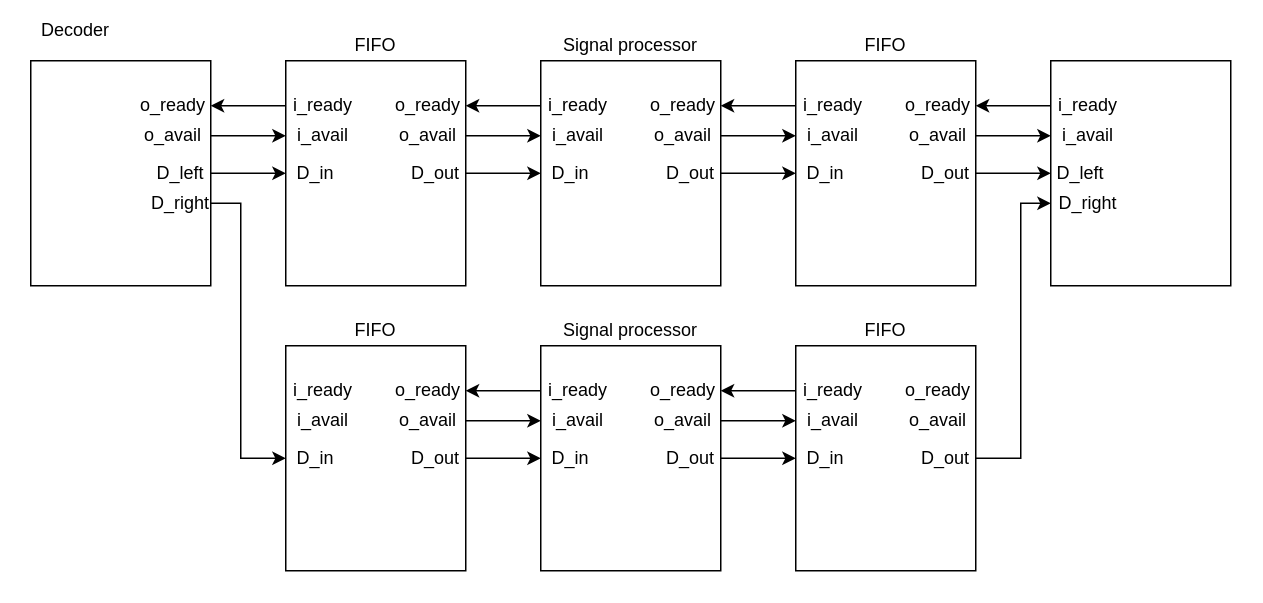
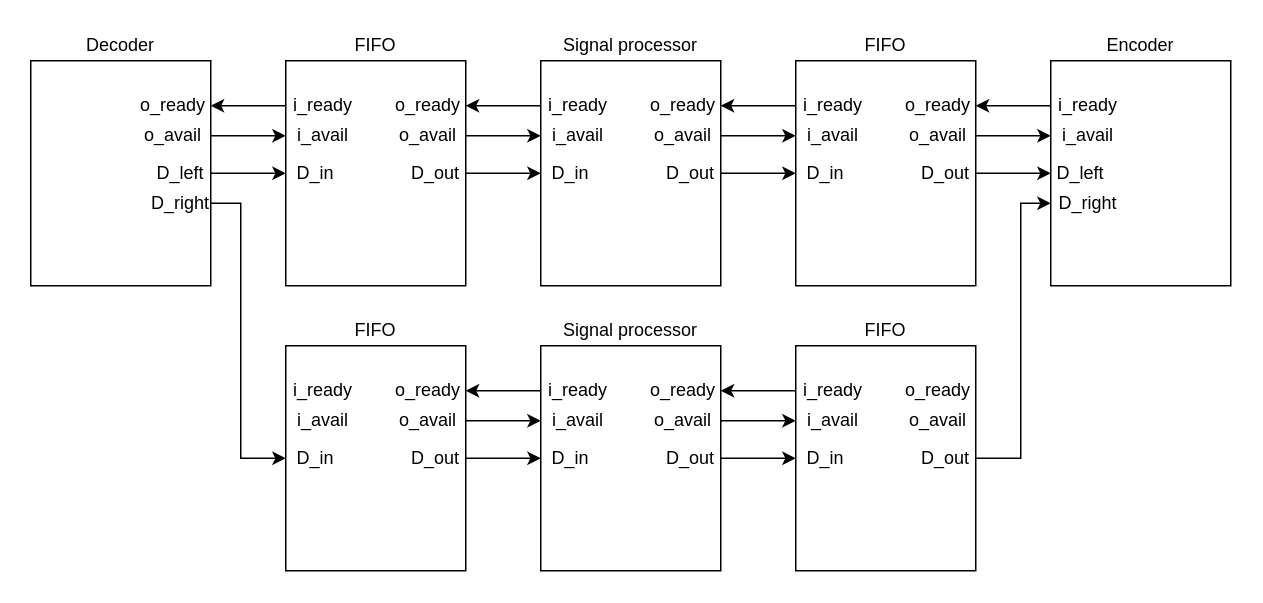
node "Decoder": moved (76, 31) -> (121, 46)
node "Encoder": added
